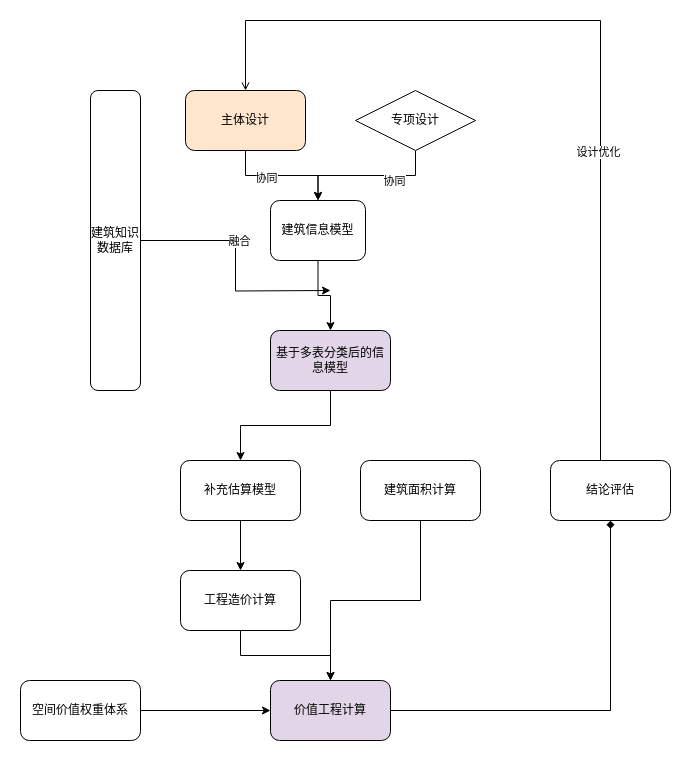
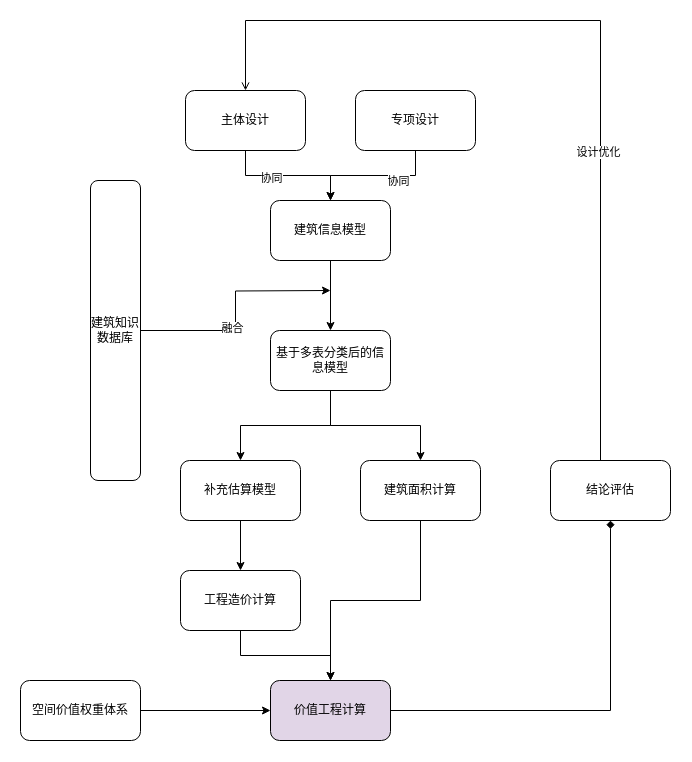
node "主体设计": fillcolor #ffe6cc -> #ffffff
node "专项设计": shape diamond -> rounded rectangle
node "建筑信息模型": size 95x60 -> 120x60
node "建筑知识数据库": moved (116, 241) -> (116, 331)
node "基于多表分类后的信息模型": fillcolor #e1d5e7 -> #ffffff
edge "基于多表分类后的信息模型" -> "建筑面积计算": added
